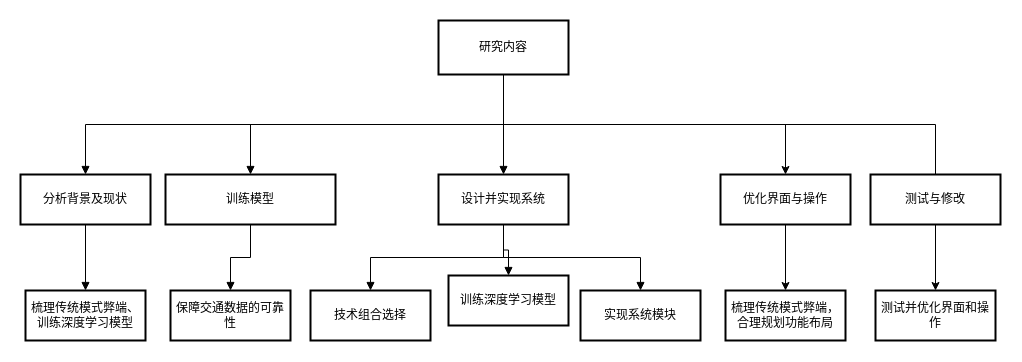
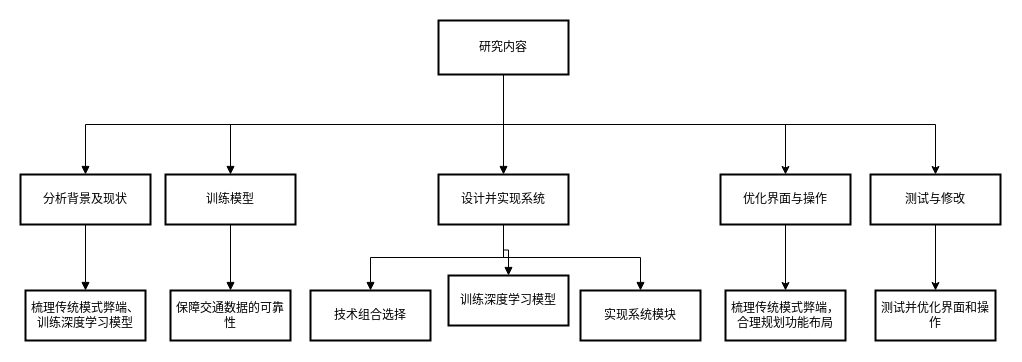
edge "研究内容" -- "测试与修改": arrowhead none -> classic
node "训练模型": size 170x50 -> 130x50
